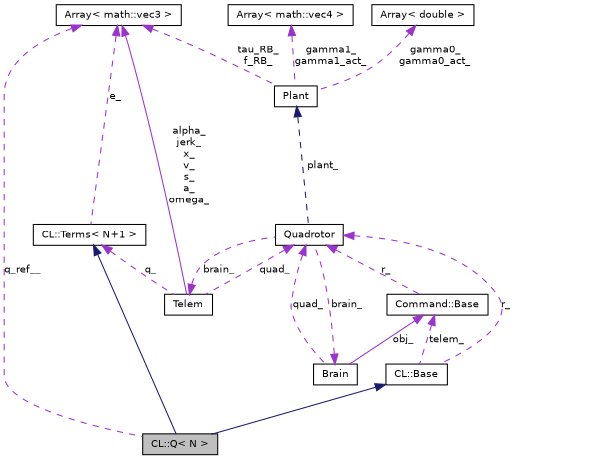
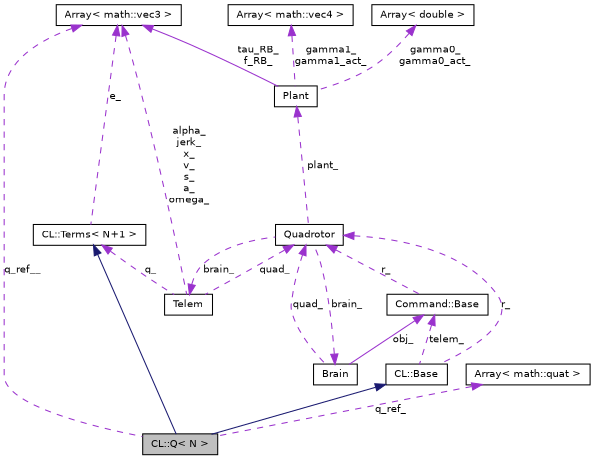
edge "Plant" -> "Array< math::vec3 >": style dashed -> solid
edge "Telem" -> "Array< math::vec3 >": style solid -> dashed
edge "Quadrotor" -> "Plant": color midnightblue -> darkorchid3
node "Array< math::quat >": added
